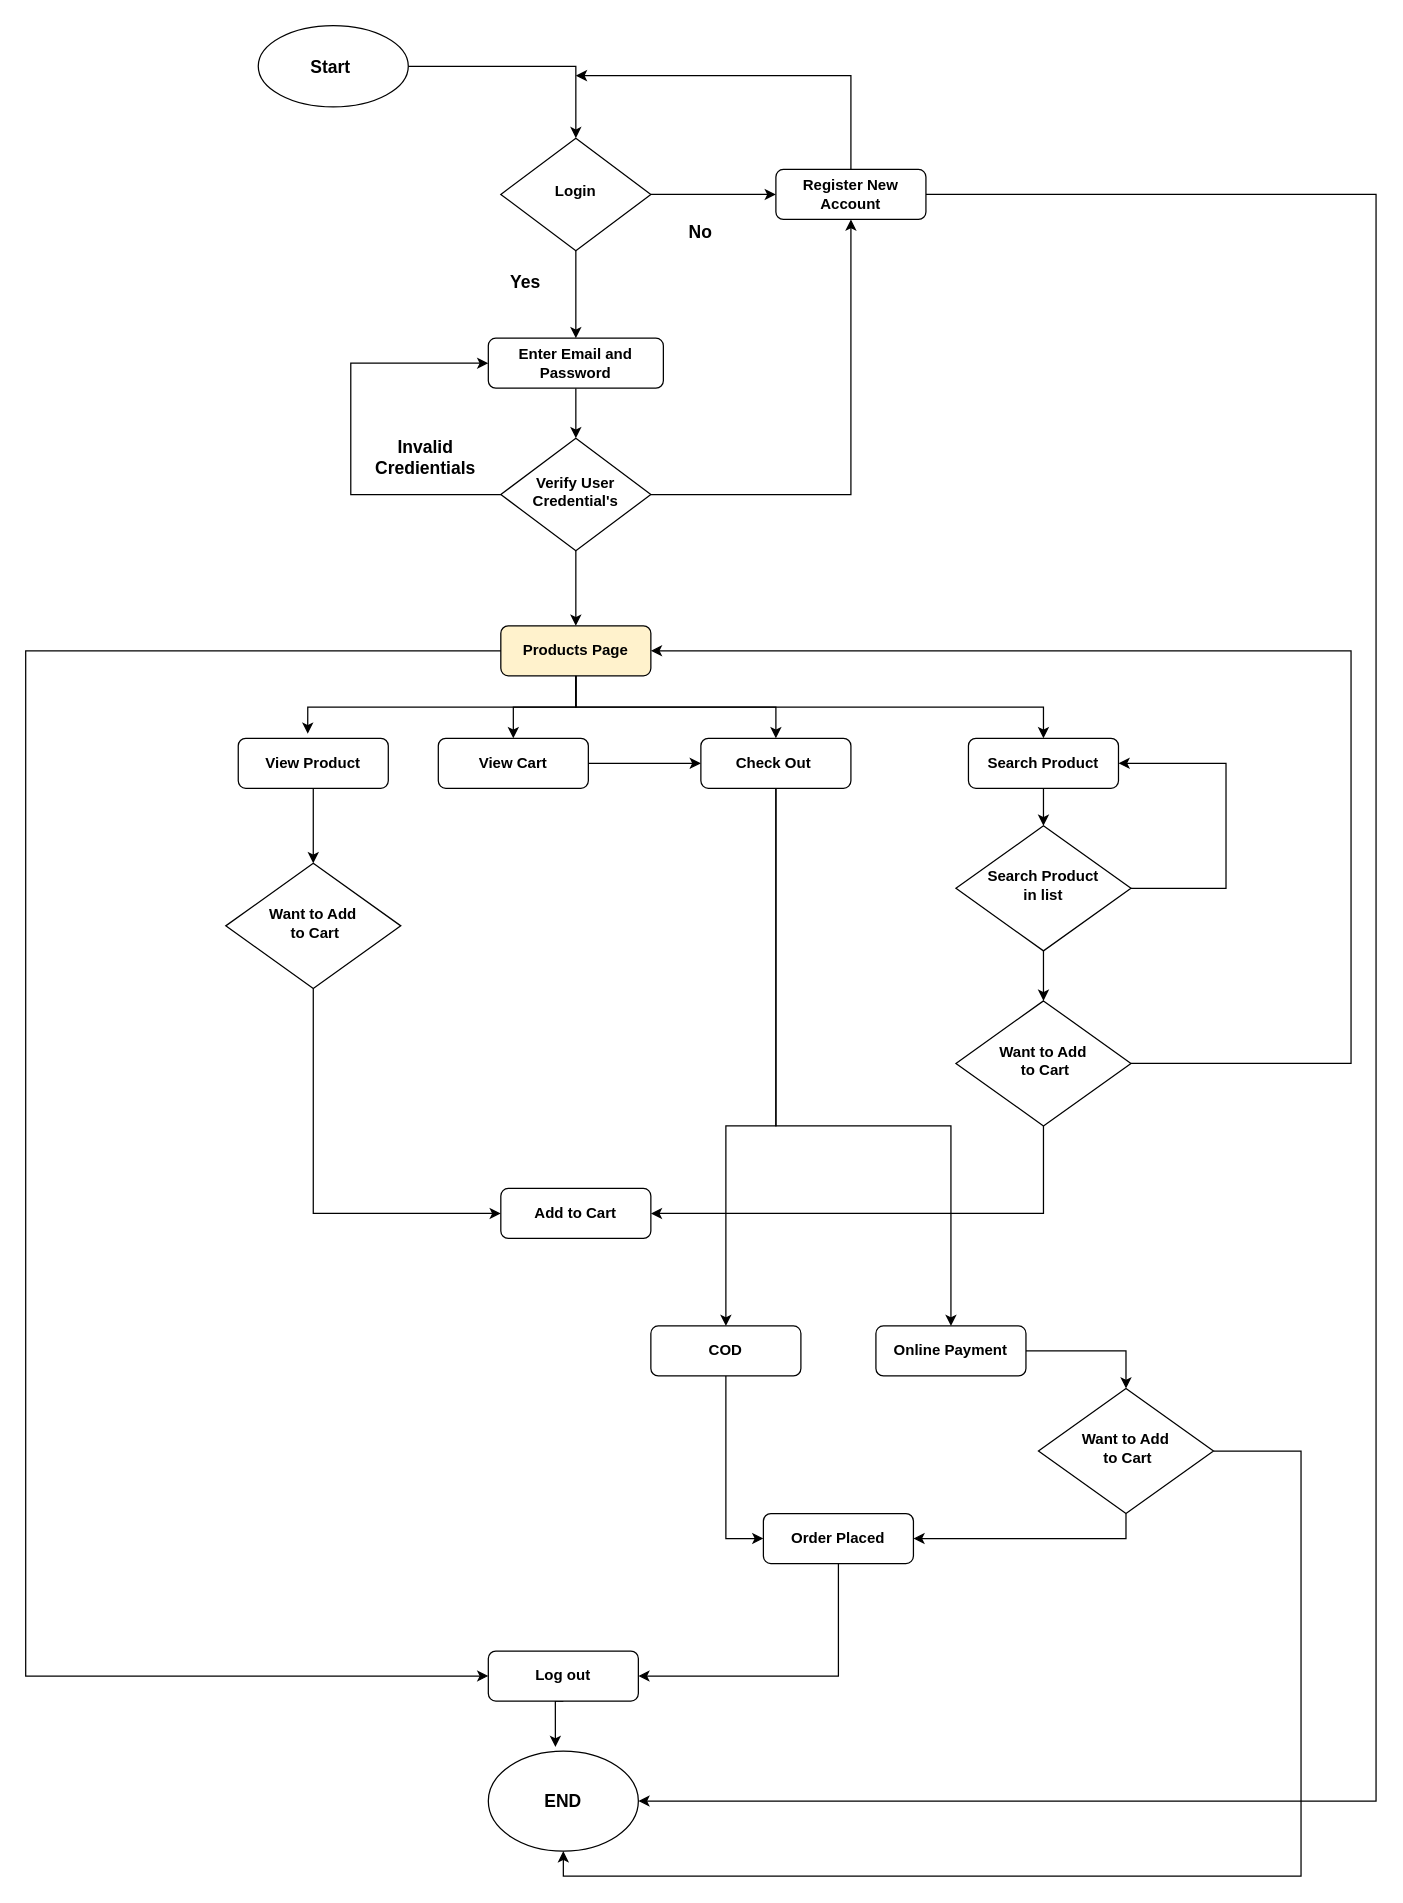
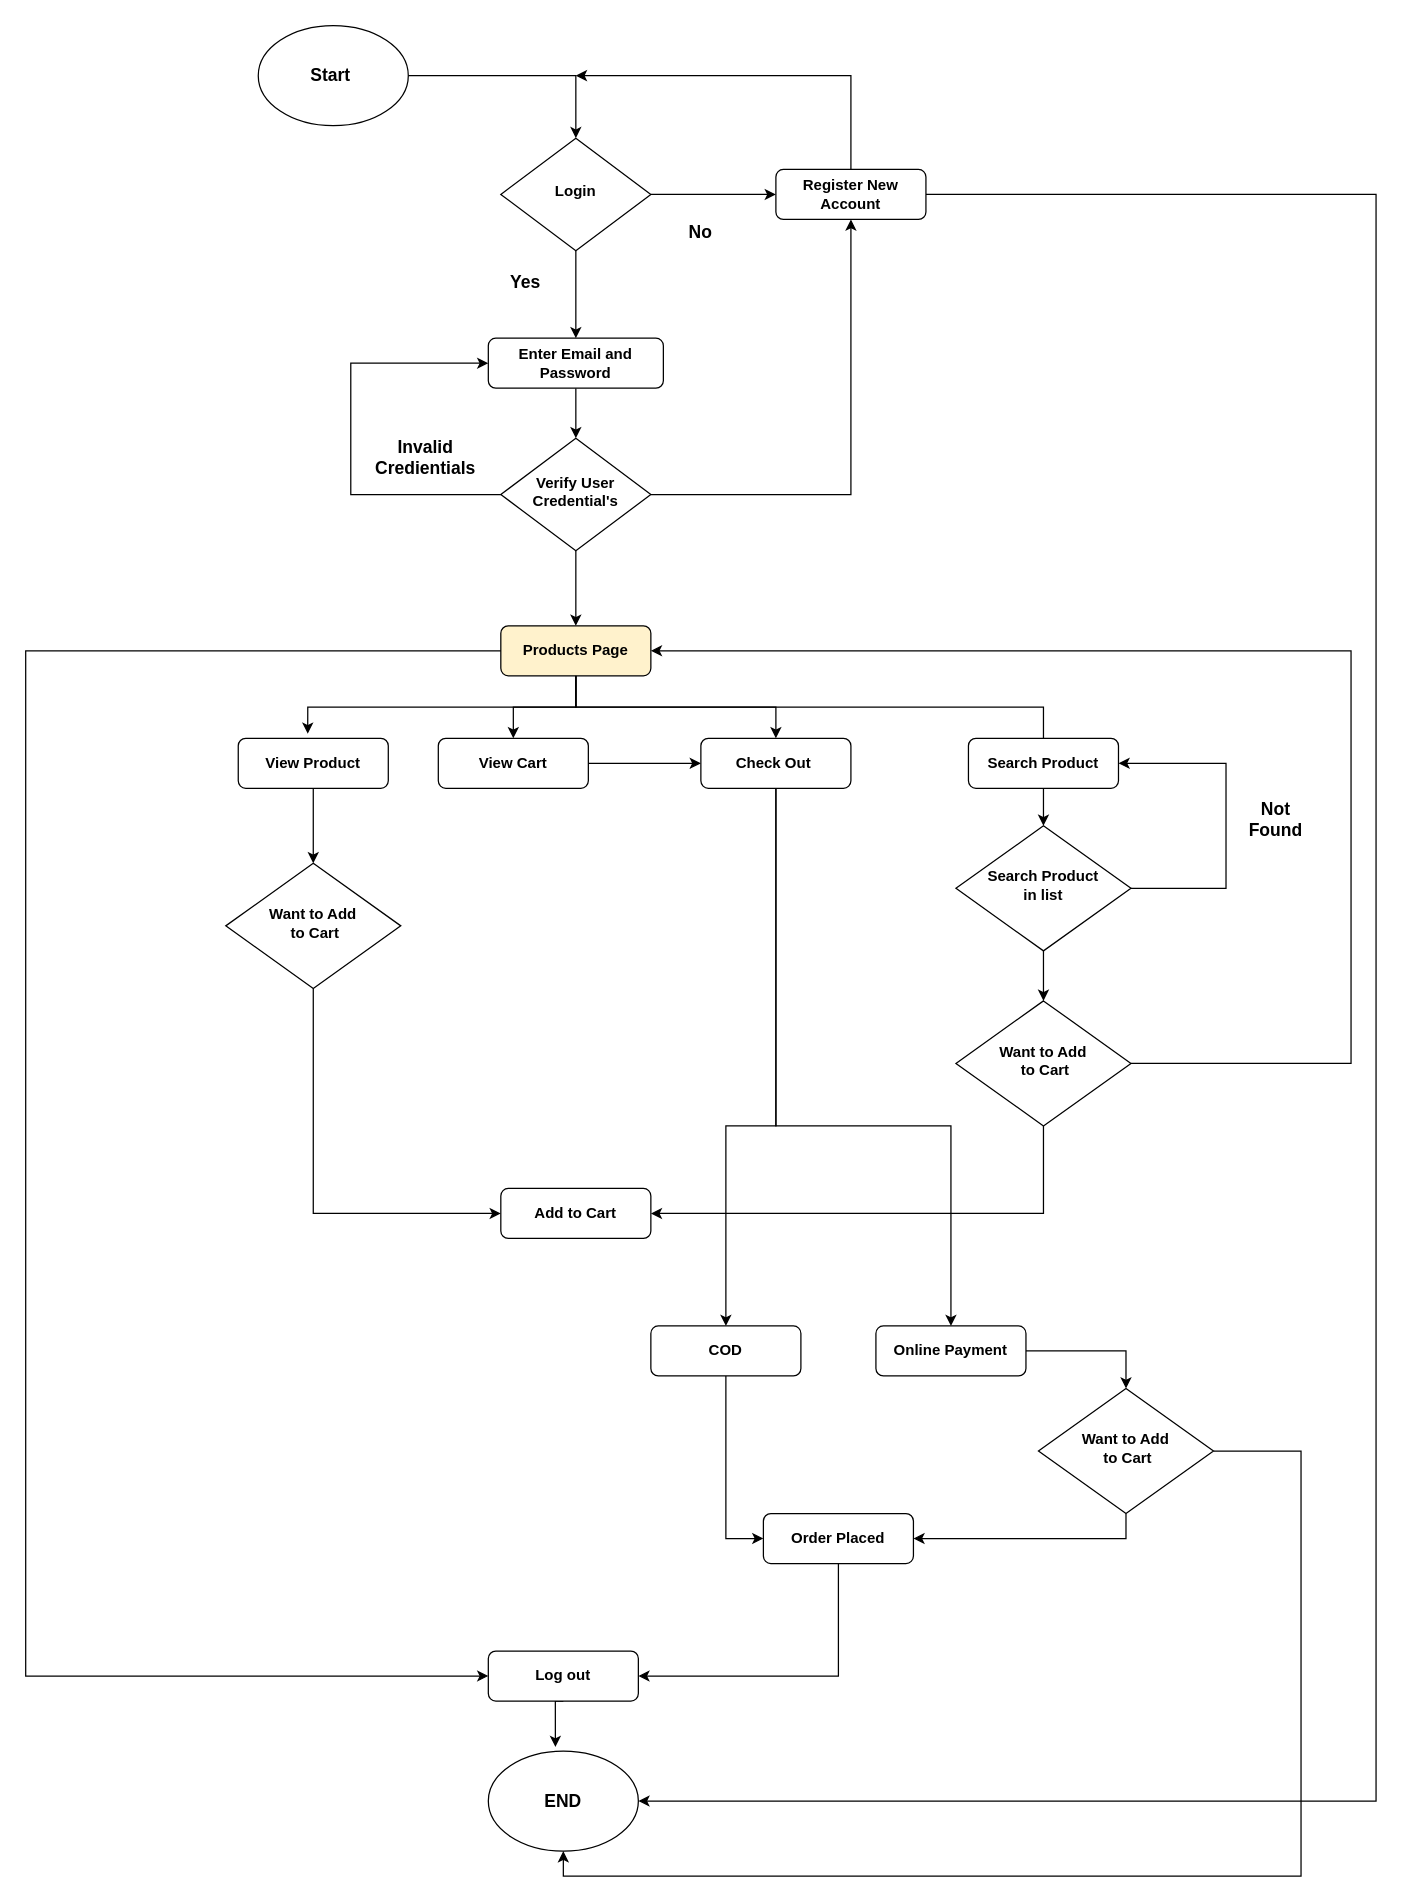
node "Start": size 150x81 -> 150x100
edge "Products Page" -> "Search Product": arrowhead classic -> none
node "Not Found": added
